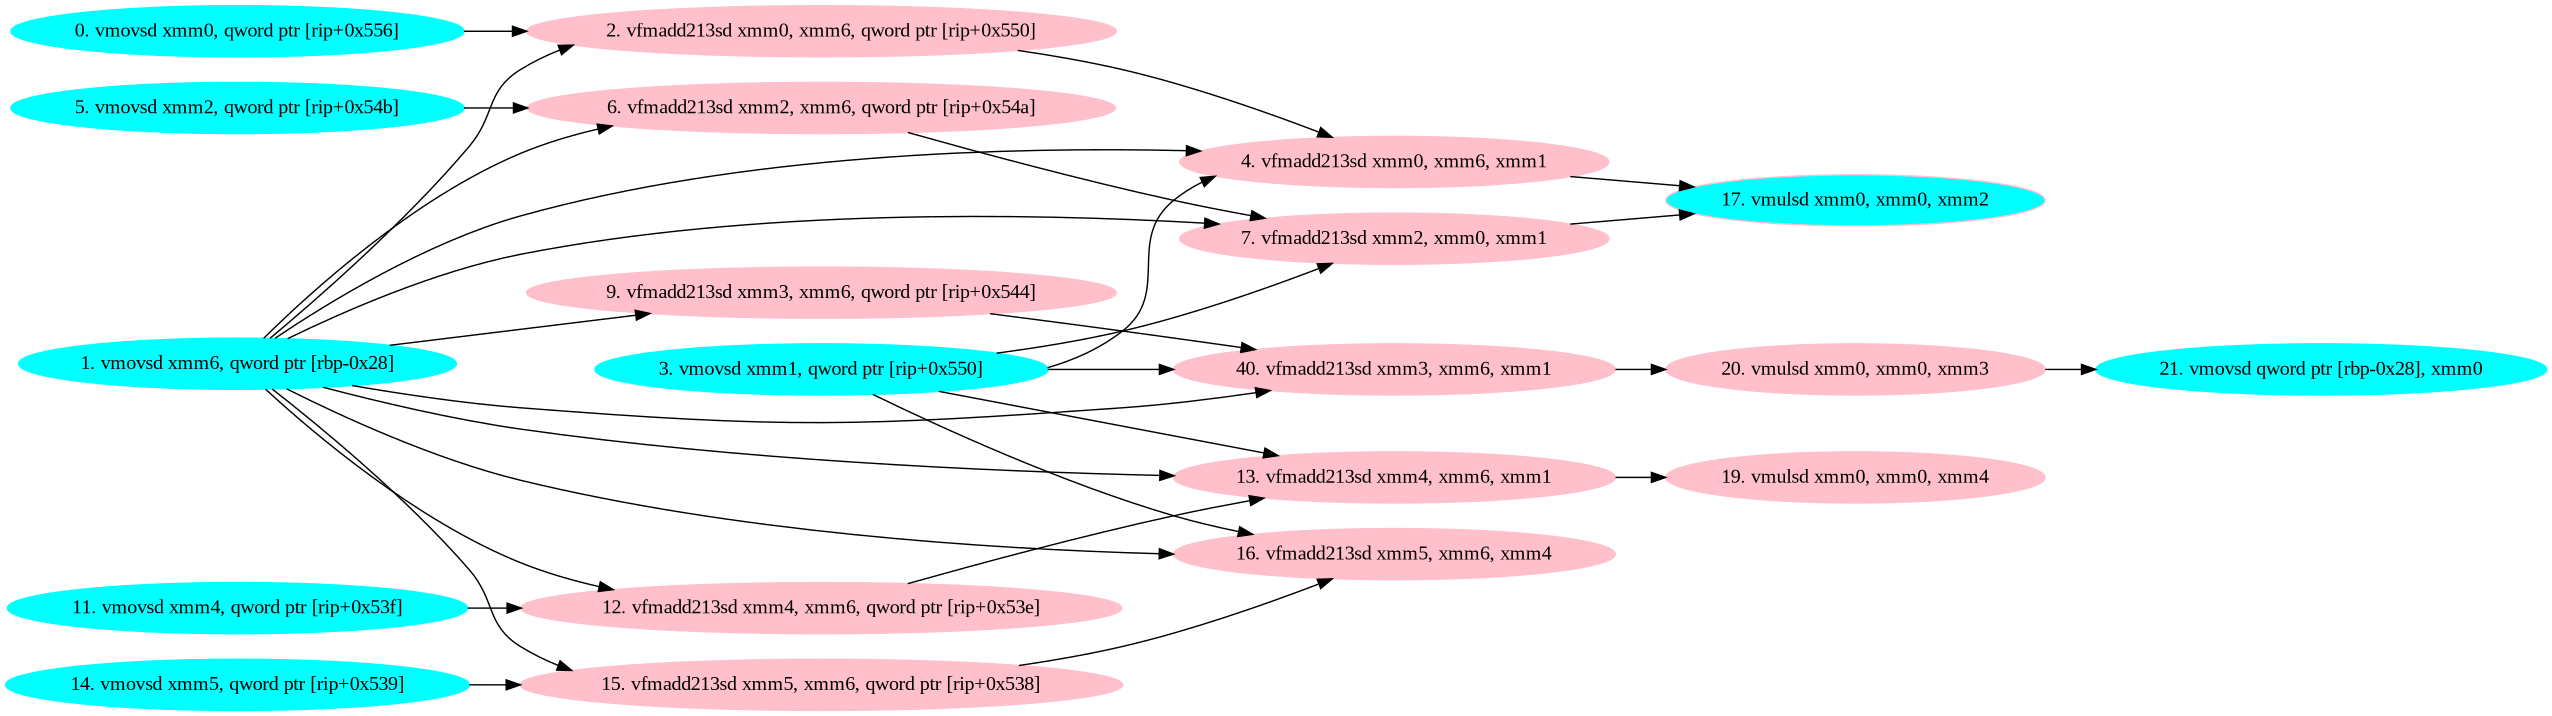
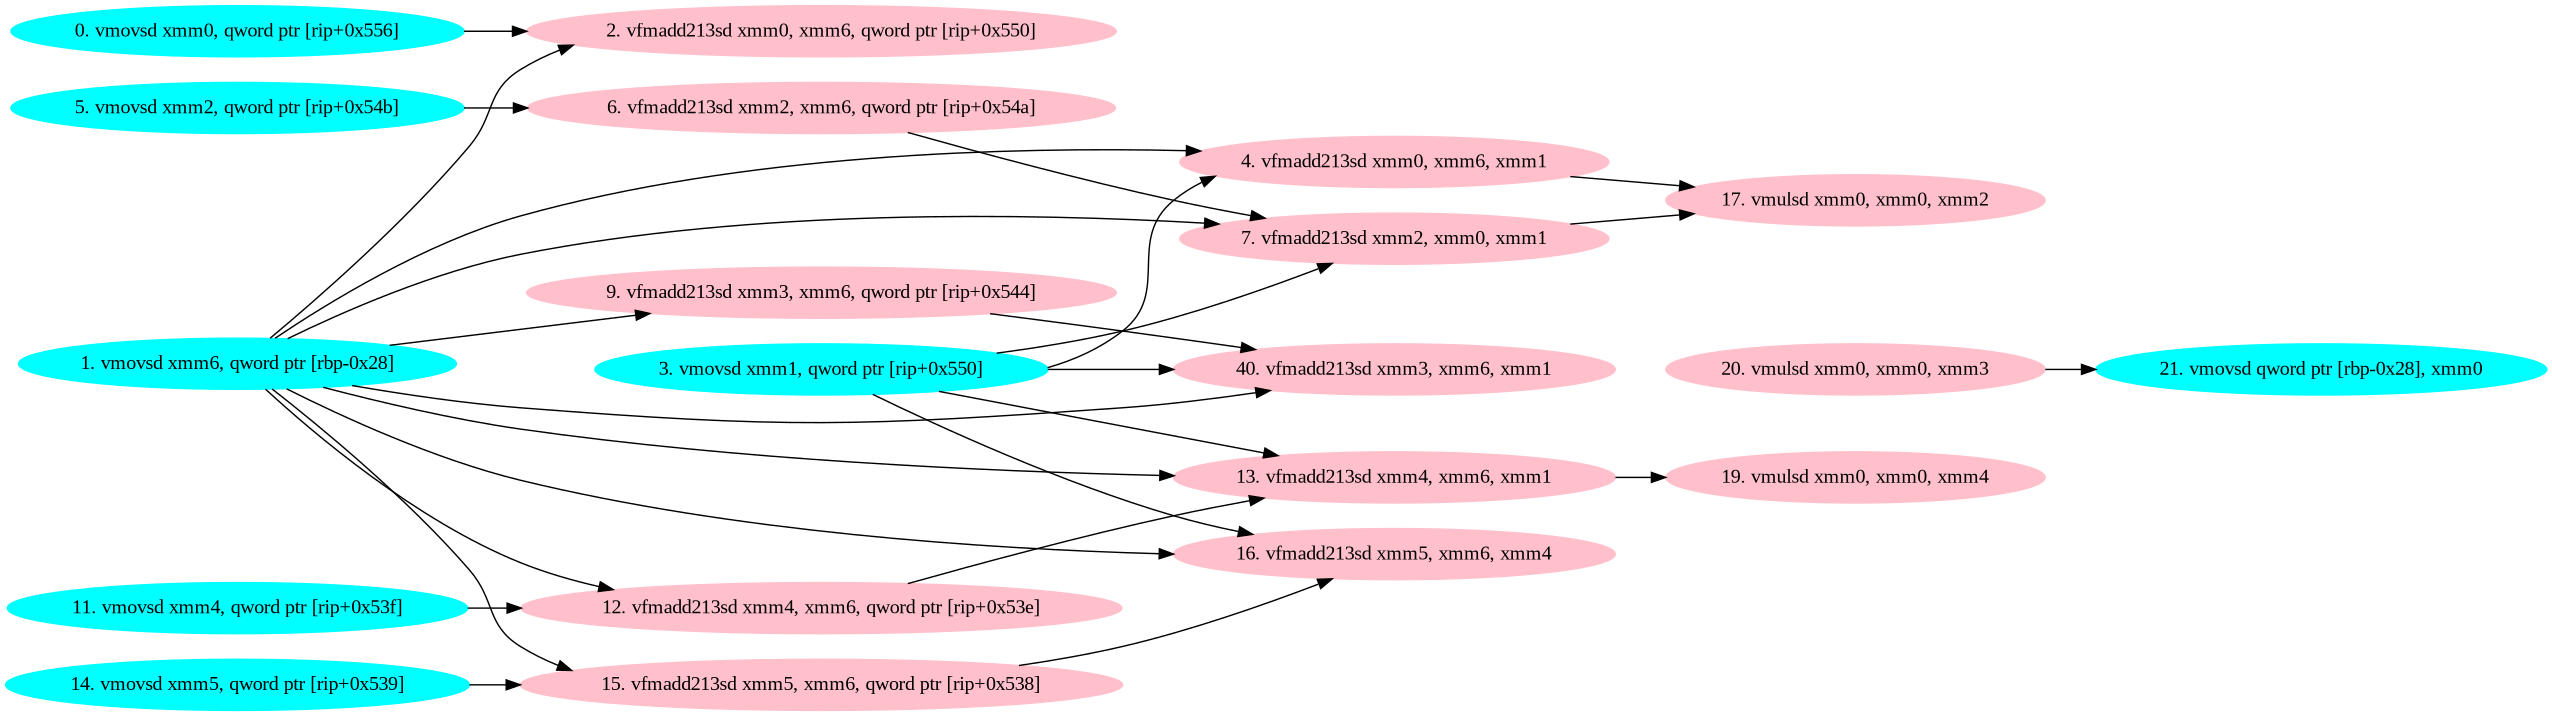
edge "2. vfmadd213sd xmm0, xmm6, qword ptr [rip+0x550]" -> "4. vfmadd213sd xmm0, xmm6, xmm1": removed
edge "1. vmovsd xmm6, qword ptr [rbp-0x28]" -> "6. vfmadd213sd xmm2, xmm6, qword ptr [rip+0x54a]": removed
node "17. vmulsd xmm0, xmm0, xmm2": fillcolor cyan -> pink
edge "40. vfmadd213sd xmm3, xmm6, xmm1" -> "20. vmulsd xmm0, xmm0, xmm3": removed
